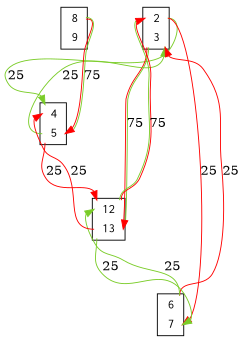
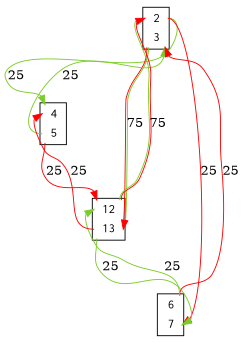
node "8": removed
